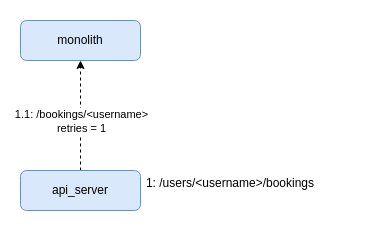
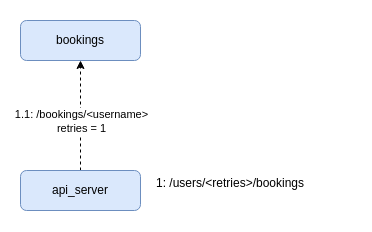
node "monolith": label "monolith" -> "bookings"
node "1: /users/<username>/bookings": label "1: /users/<username>/bookings" -> "1: /users/<retries>/bookings"
